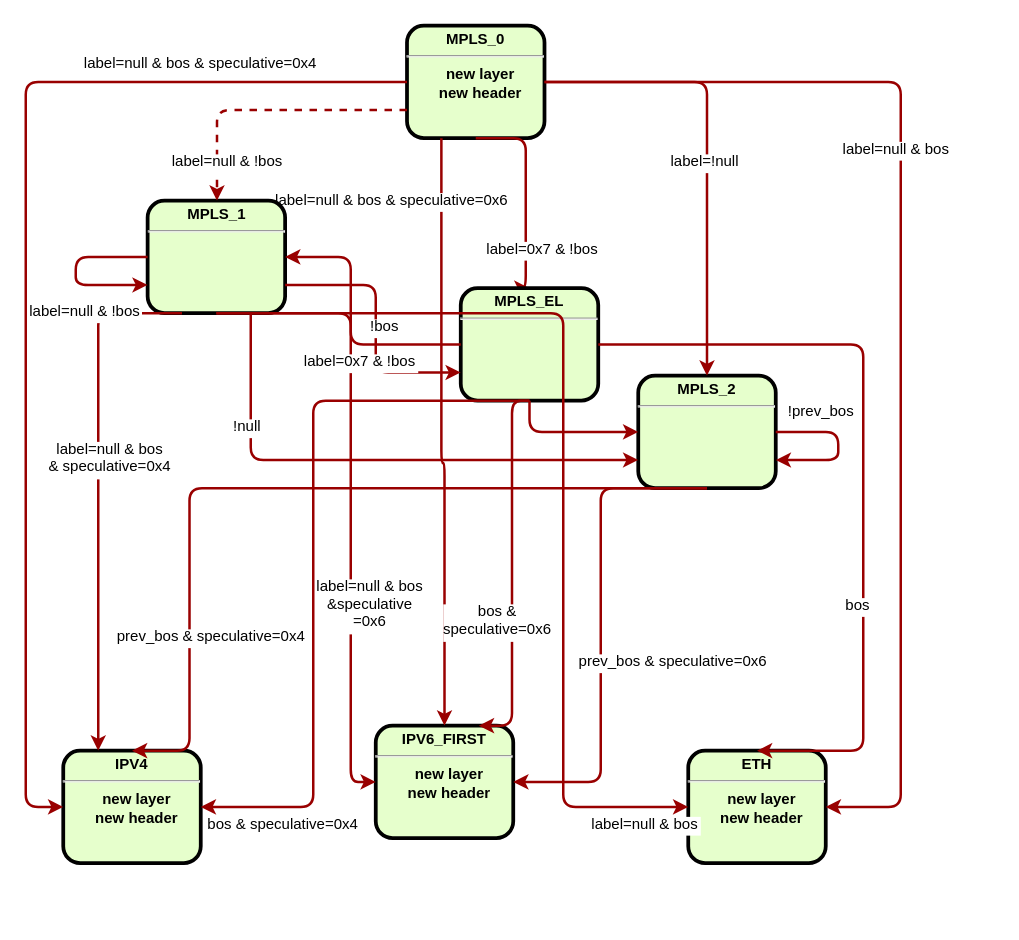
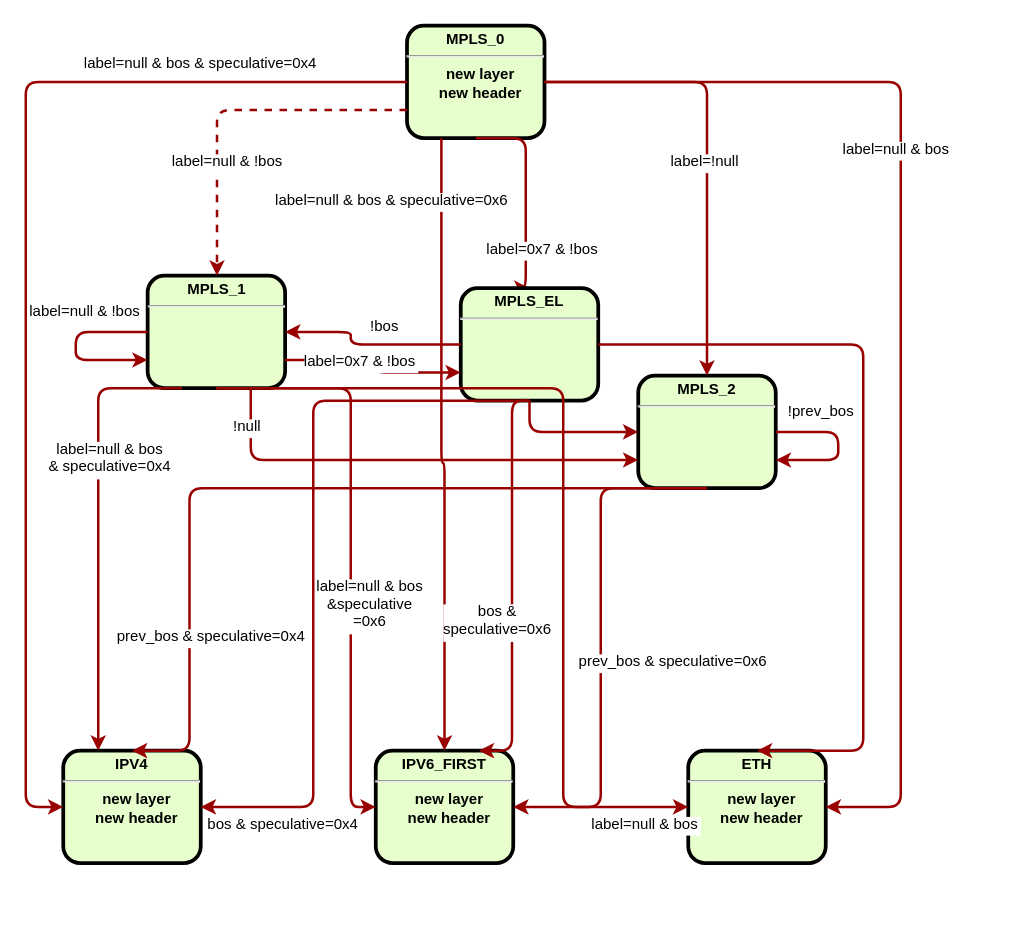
node "MPLS_1": moved (216, 257) -> (216, 332)
node "bos": removed
node "IPV6_FIRST new layer new header": moved (444, 782) -> (444, 807)
